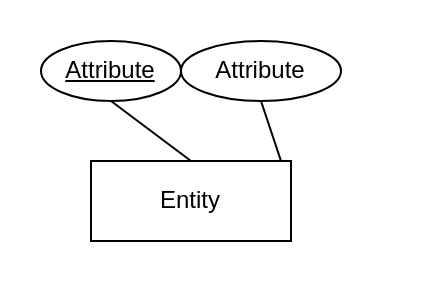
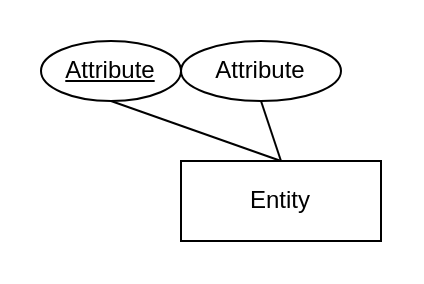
node "Entity": moved (191, 201) -> (281, 201)
